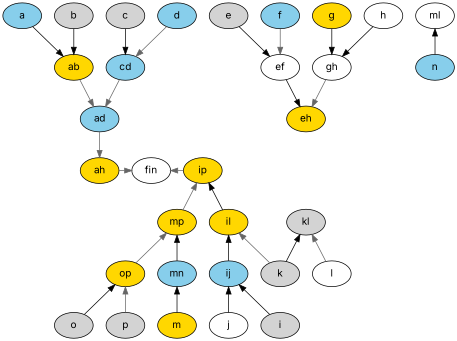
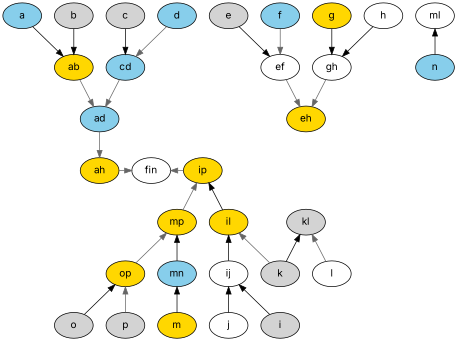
edge "ef" -> "eh": color black -> gray40
node "ij": fillcolor skyblue -> white
